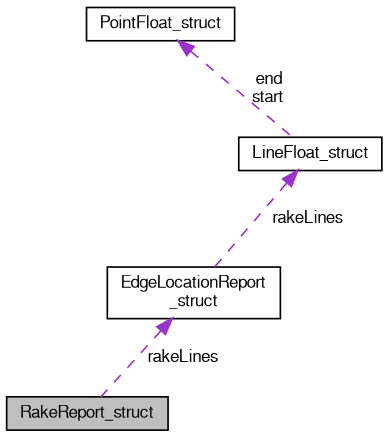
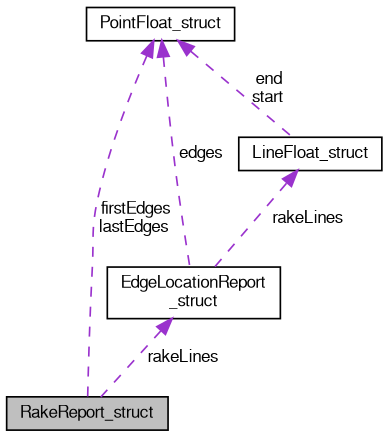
edge "EdgeLocationReport _struct" -> "PointFloat_struct": added, label "edges"
edge "RakeReport_struct" -> "PointFloat_struct": added, label "firstEdges lastEdges"
